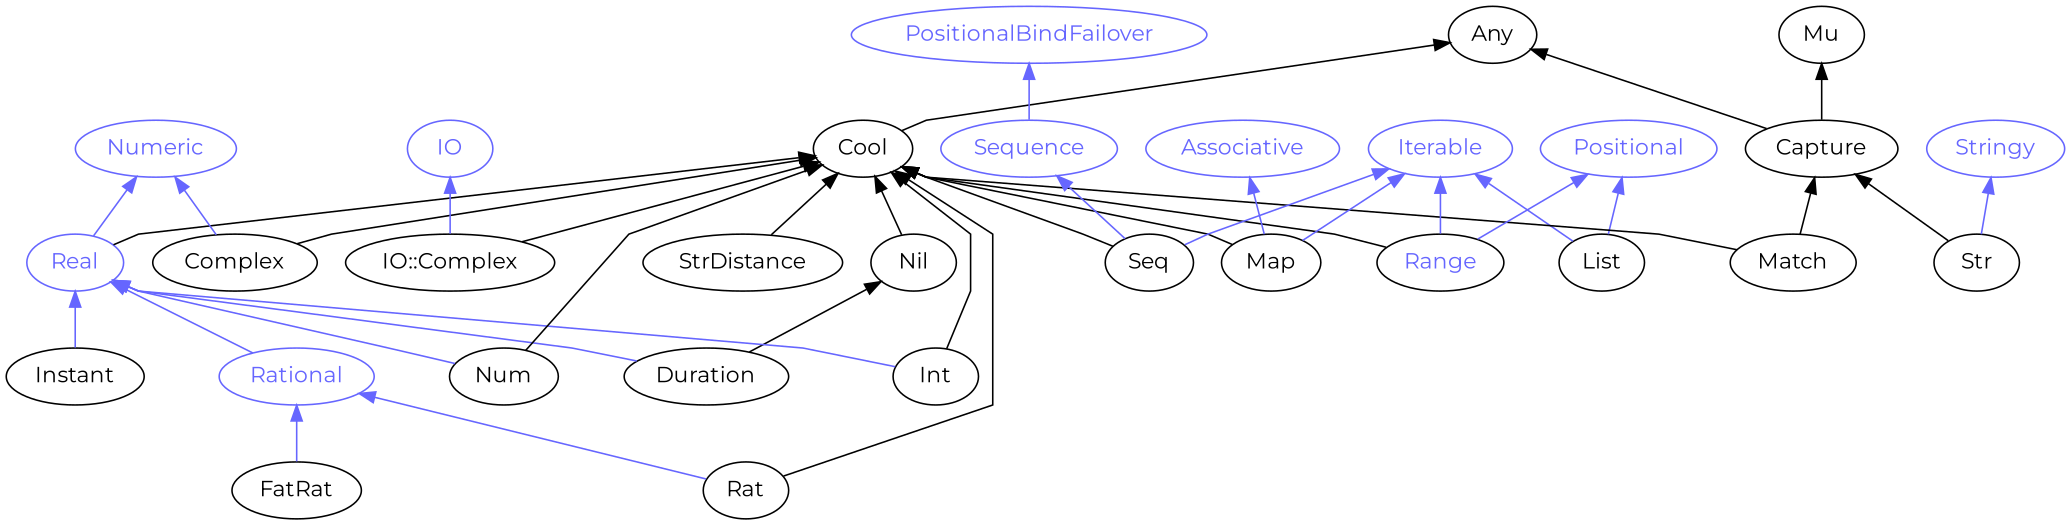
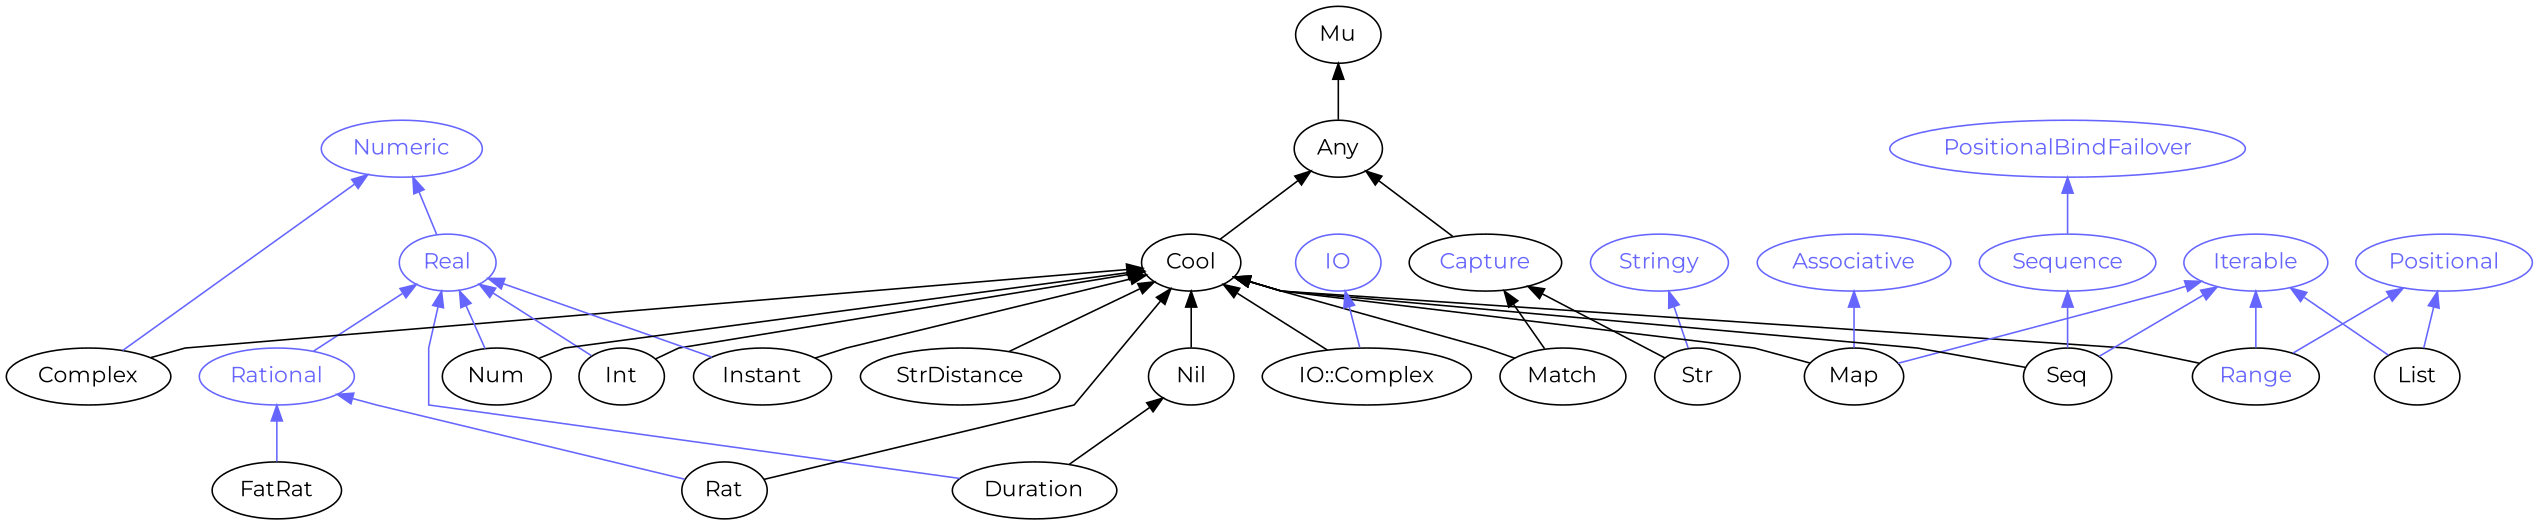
edge "Capture" -> "Mu": now "Any" -> "Mu"
node "Capture": fontcolor #000000 -> #6666ff
edge "Real" -> "Cool": now "Instant" -> "Cool"
